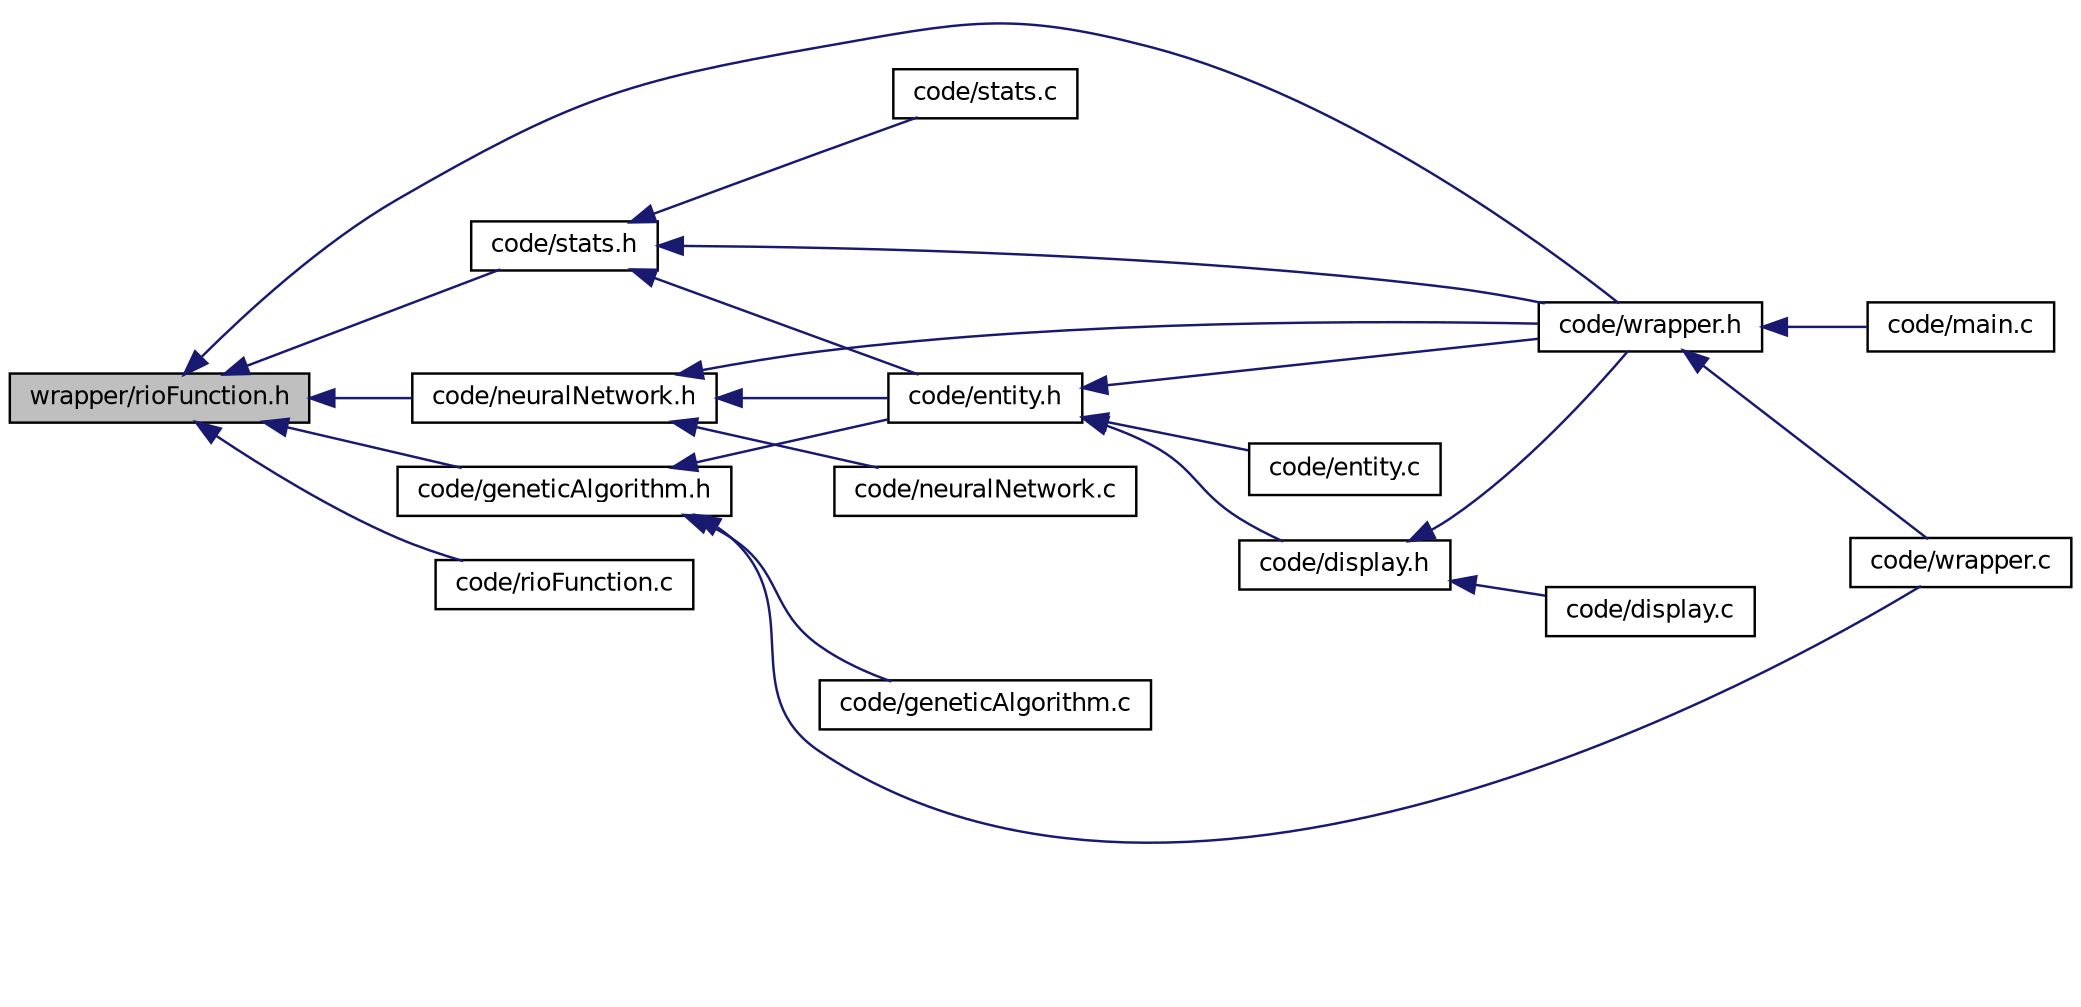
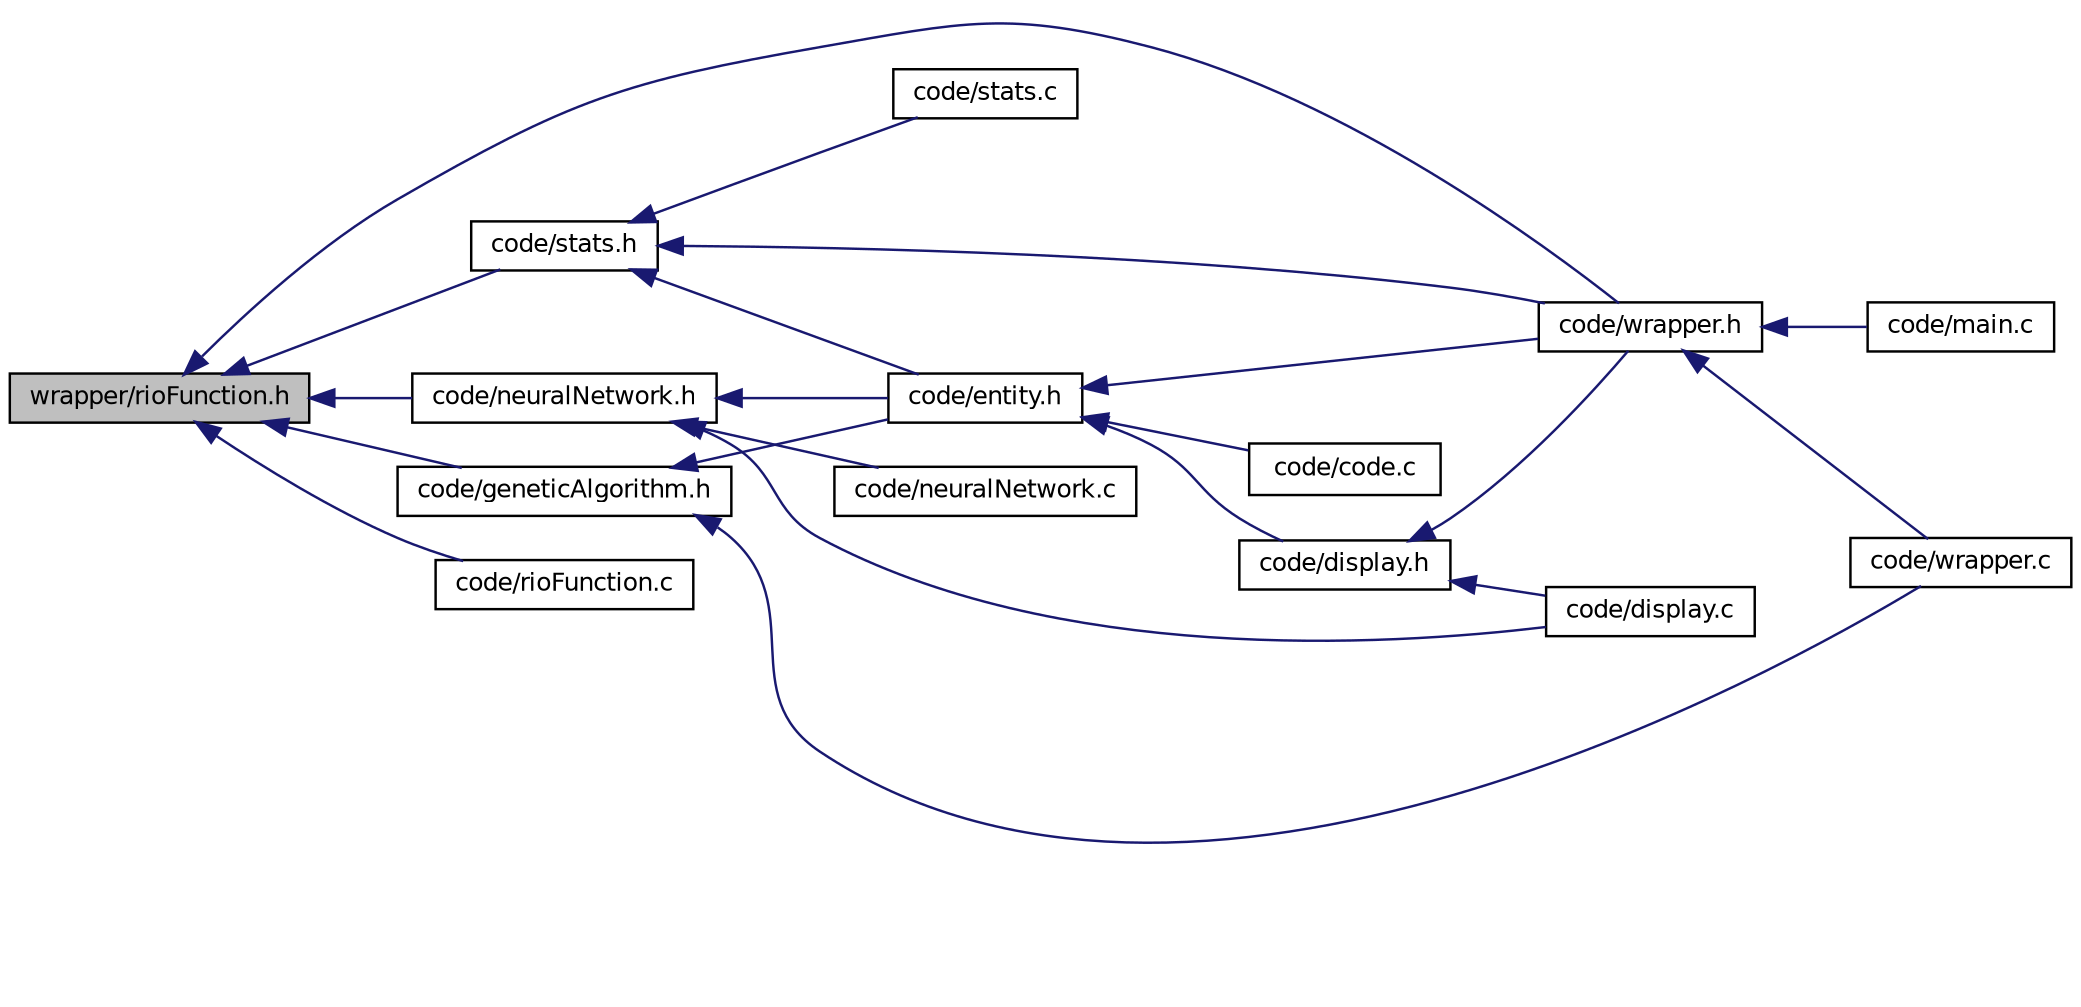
edge "code/wrapper.h" -> "code/neuralNetwork.h": now "code/display.c" -> "code/neuralNetwork.h"
node "code/entity.c": label "code/entity.c" -> "code/code.c"
node "code/geneticAlgorithm.c": removed
